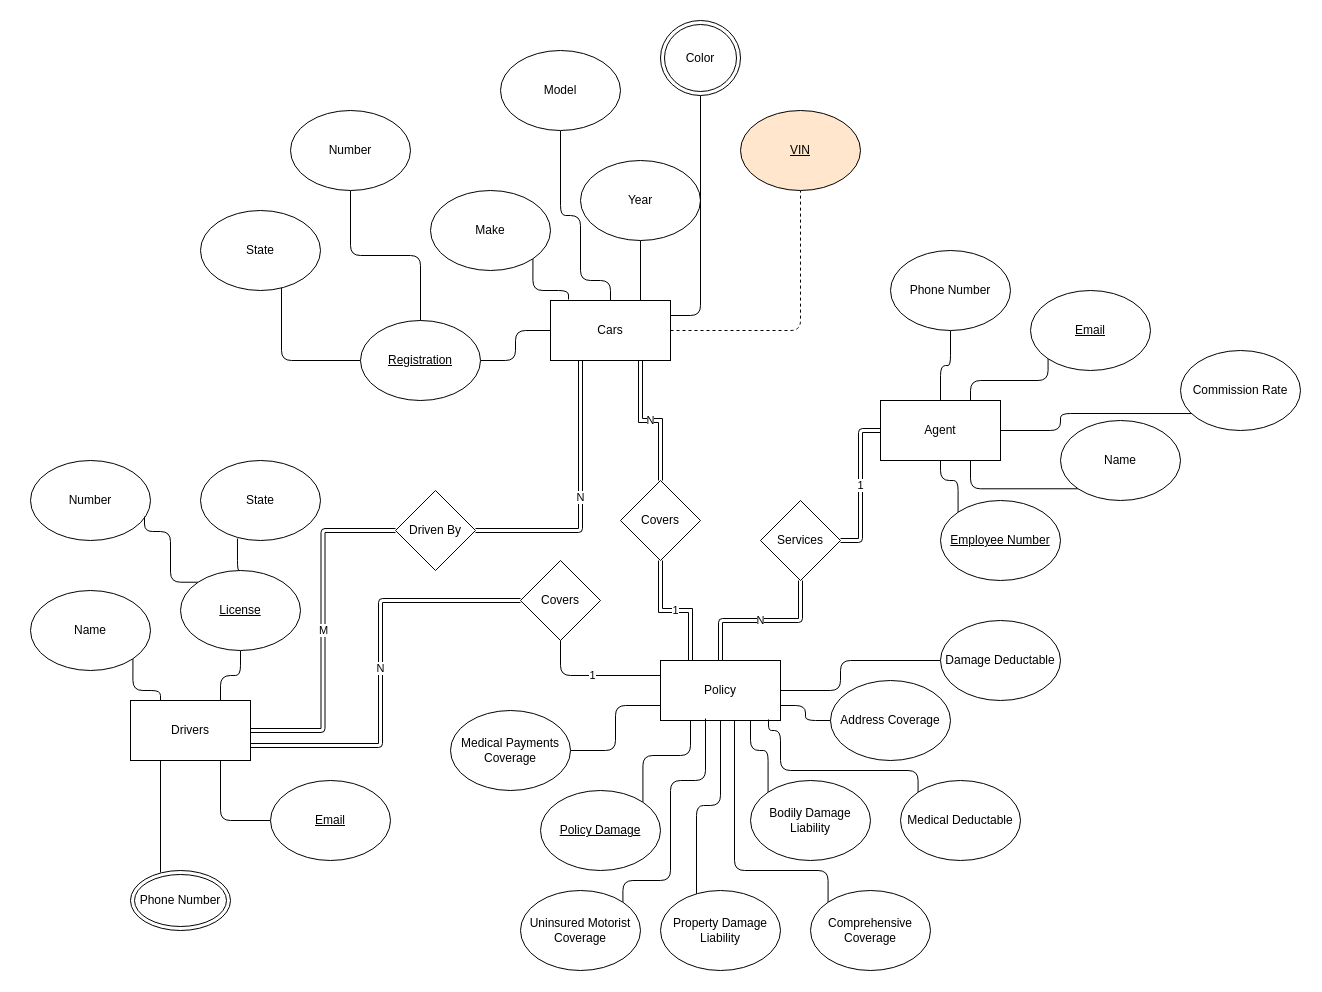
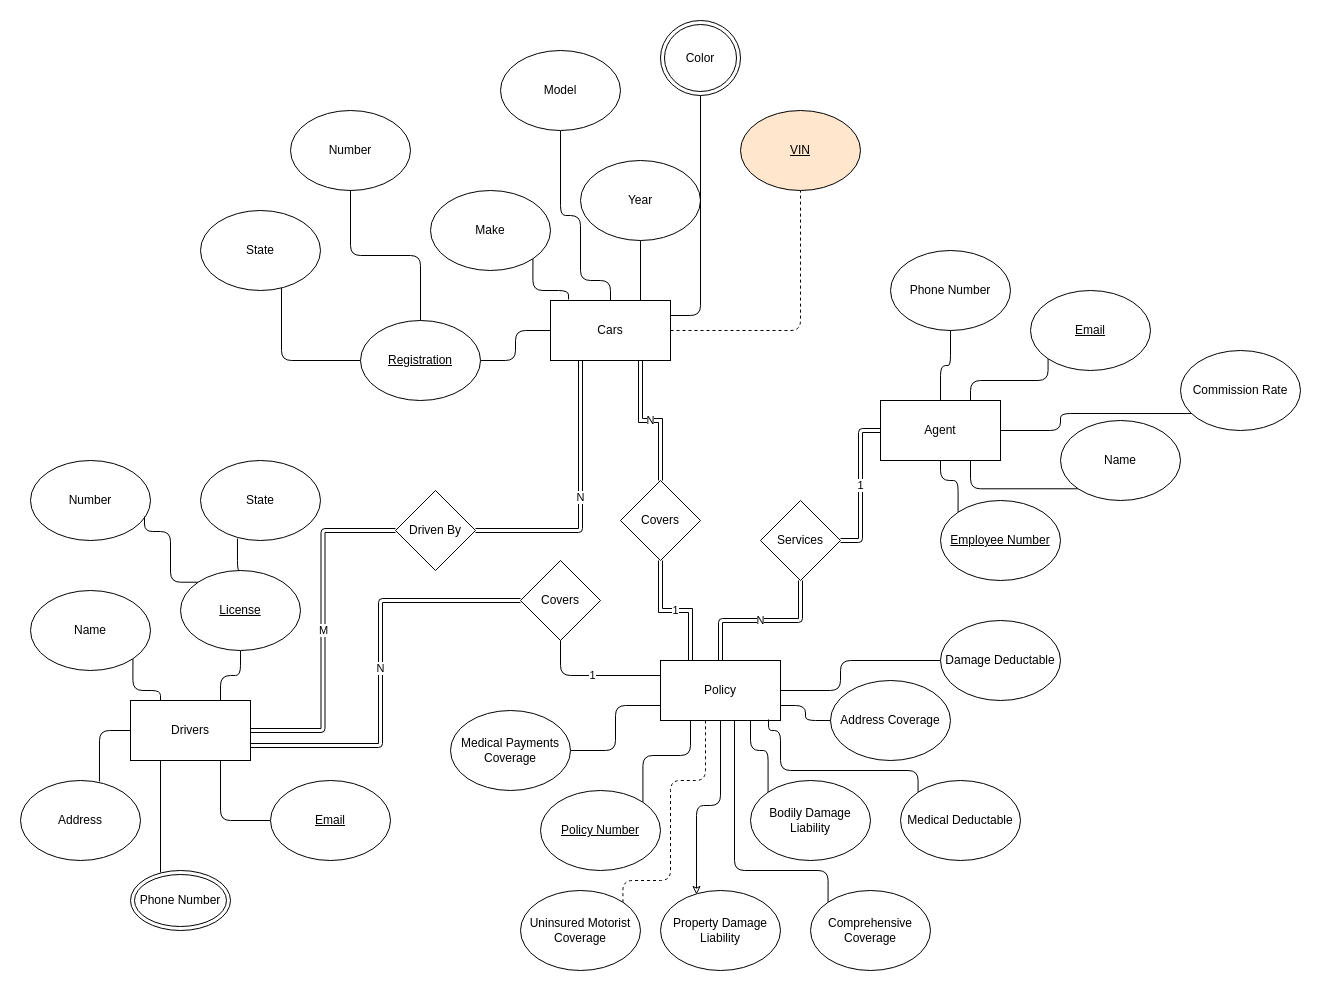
edge "Drivers" -- "Address": added
edge "Policy" -- "Uninsured Motorist Coverage": style solid -> dashed
node "Address": added
node "Policy Damage": label "Policy Damage" -> "Policy Number"
edge "Policy" -- "Property Damage Liability": arrowhead none -> classic
